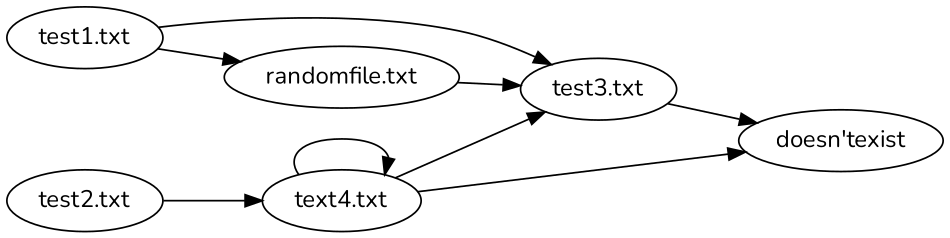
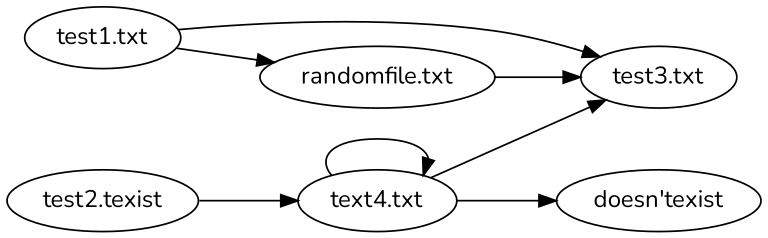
edge "test3.txt" -> "doesn'texist": removed
node "test2.txt": label "test2.txt" -> "test2.texist"
